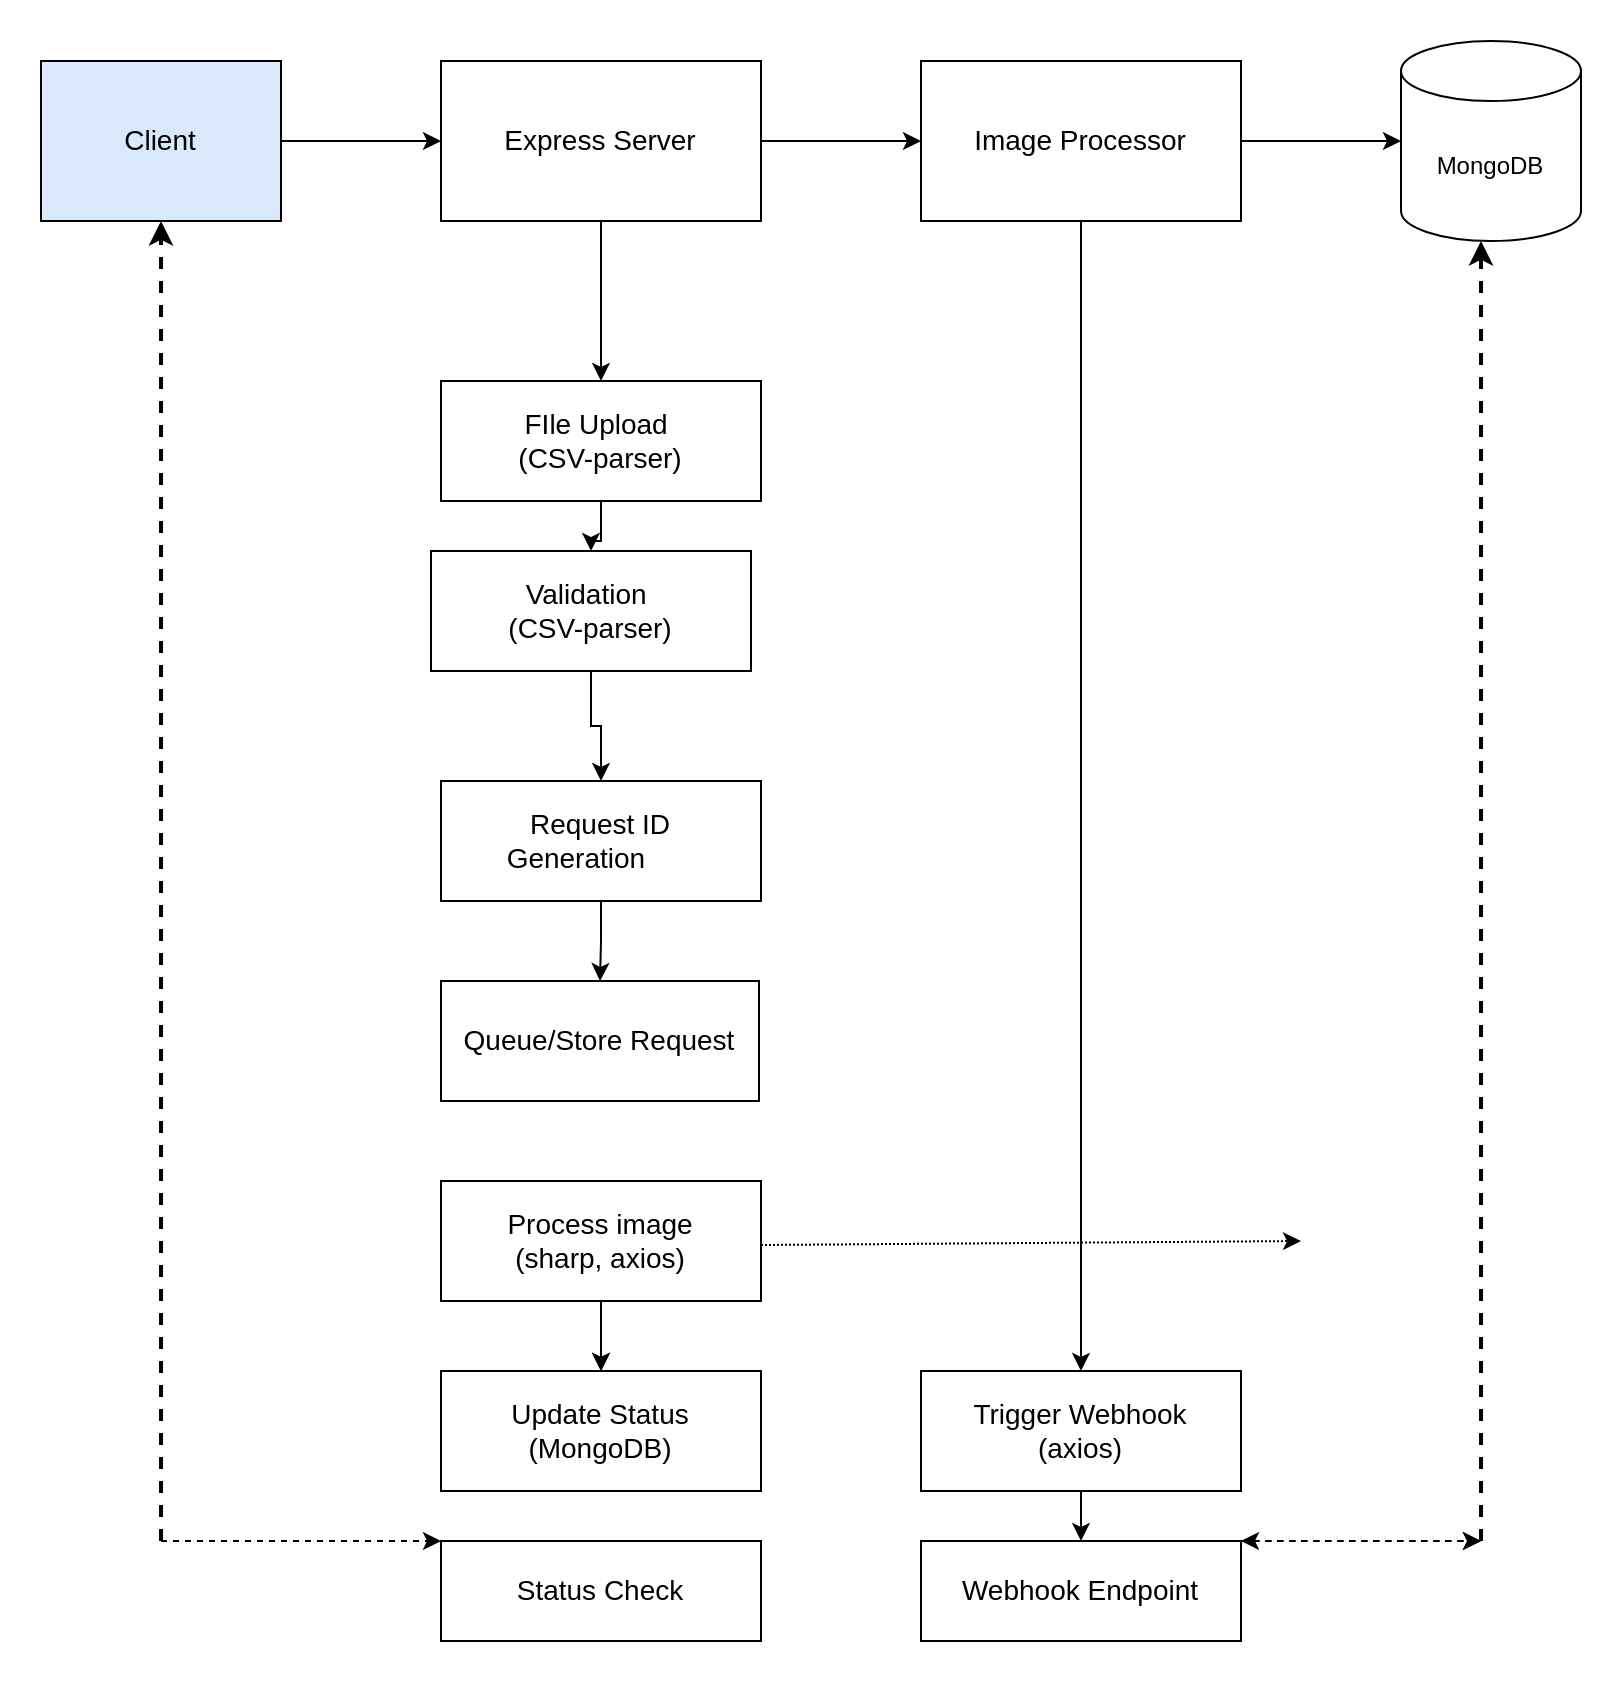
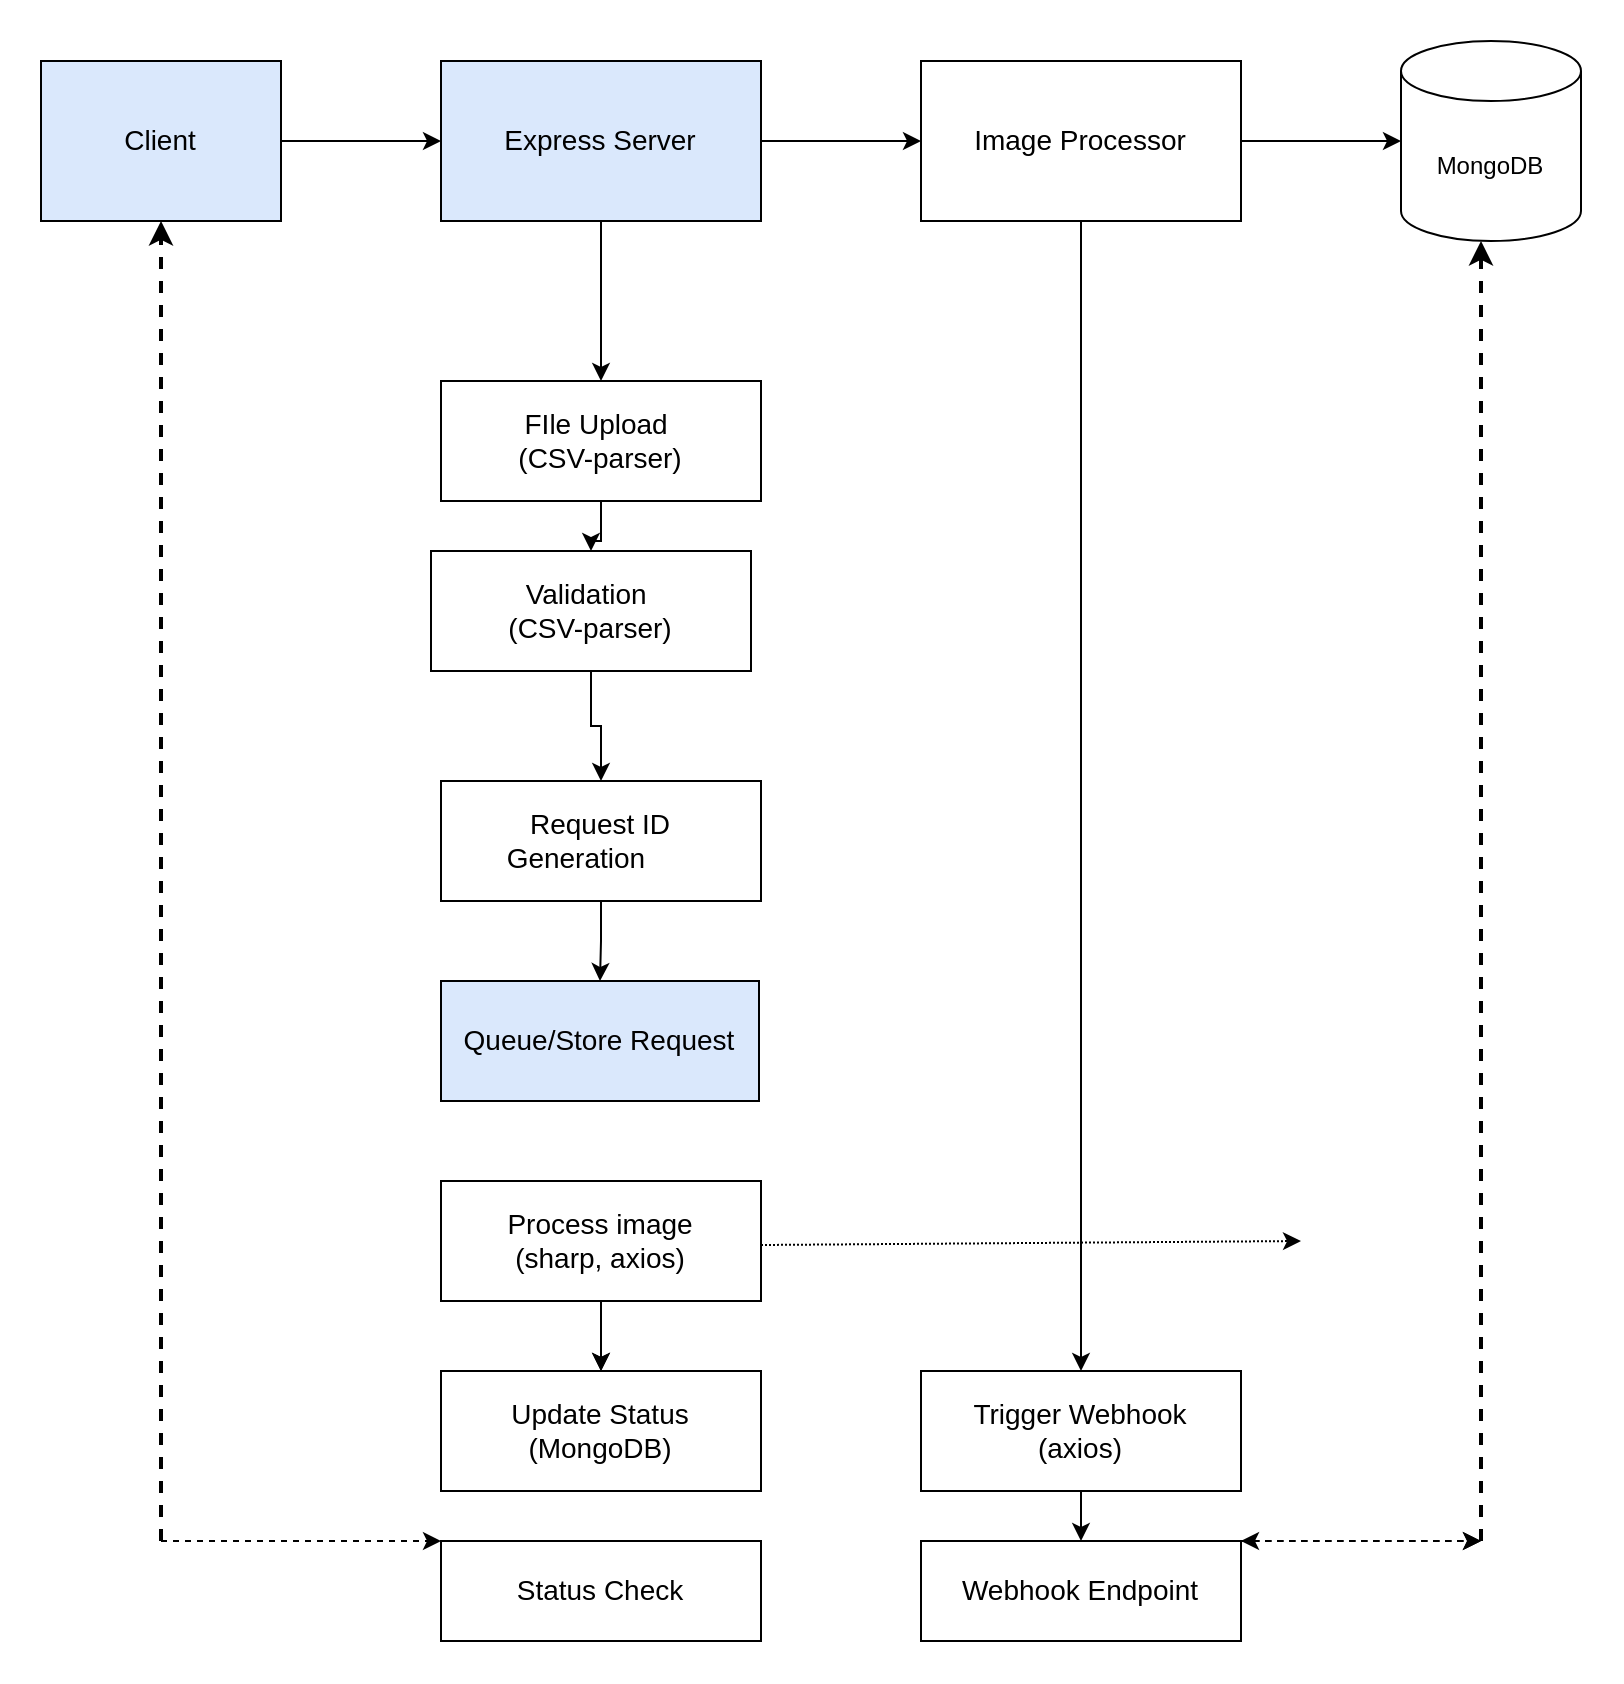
node "Express Server": fillcolor #ffffff -> #dae8fc
node "Queue/Store Request": fillcolor #ffffff -> #dae8fc
